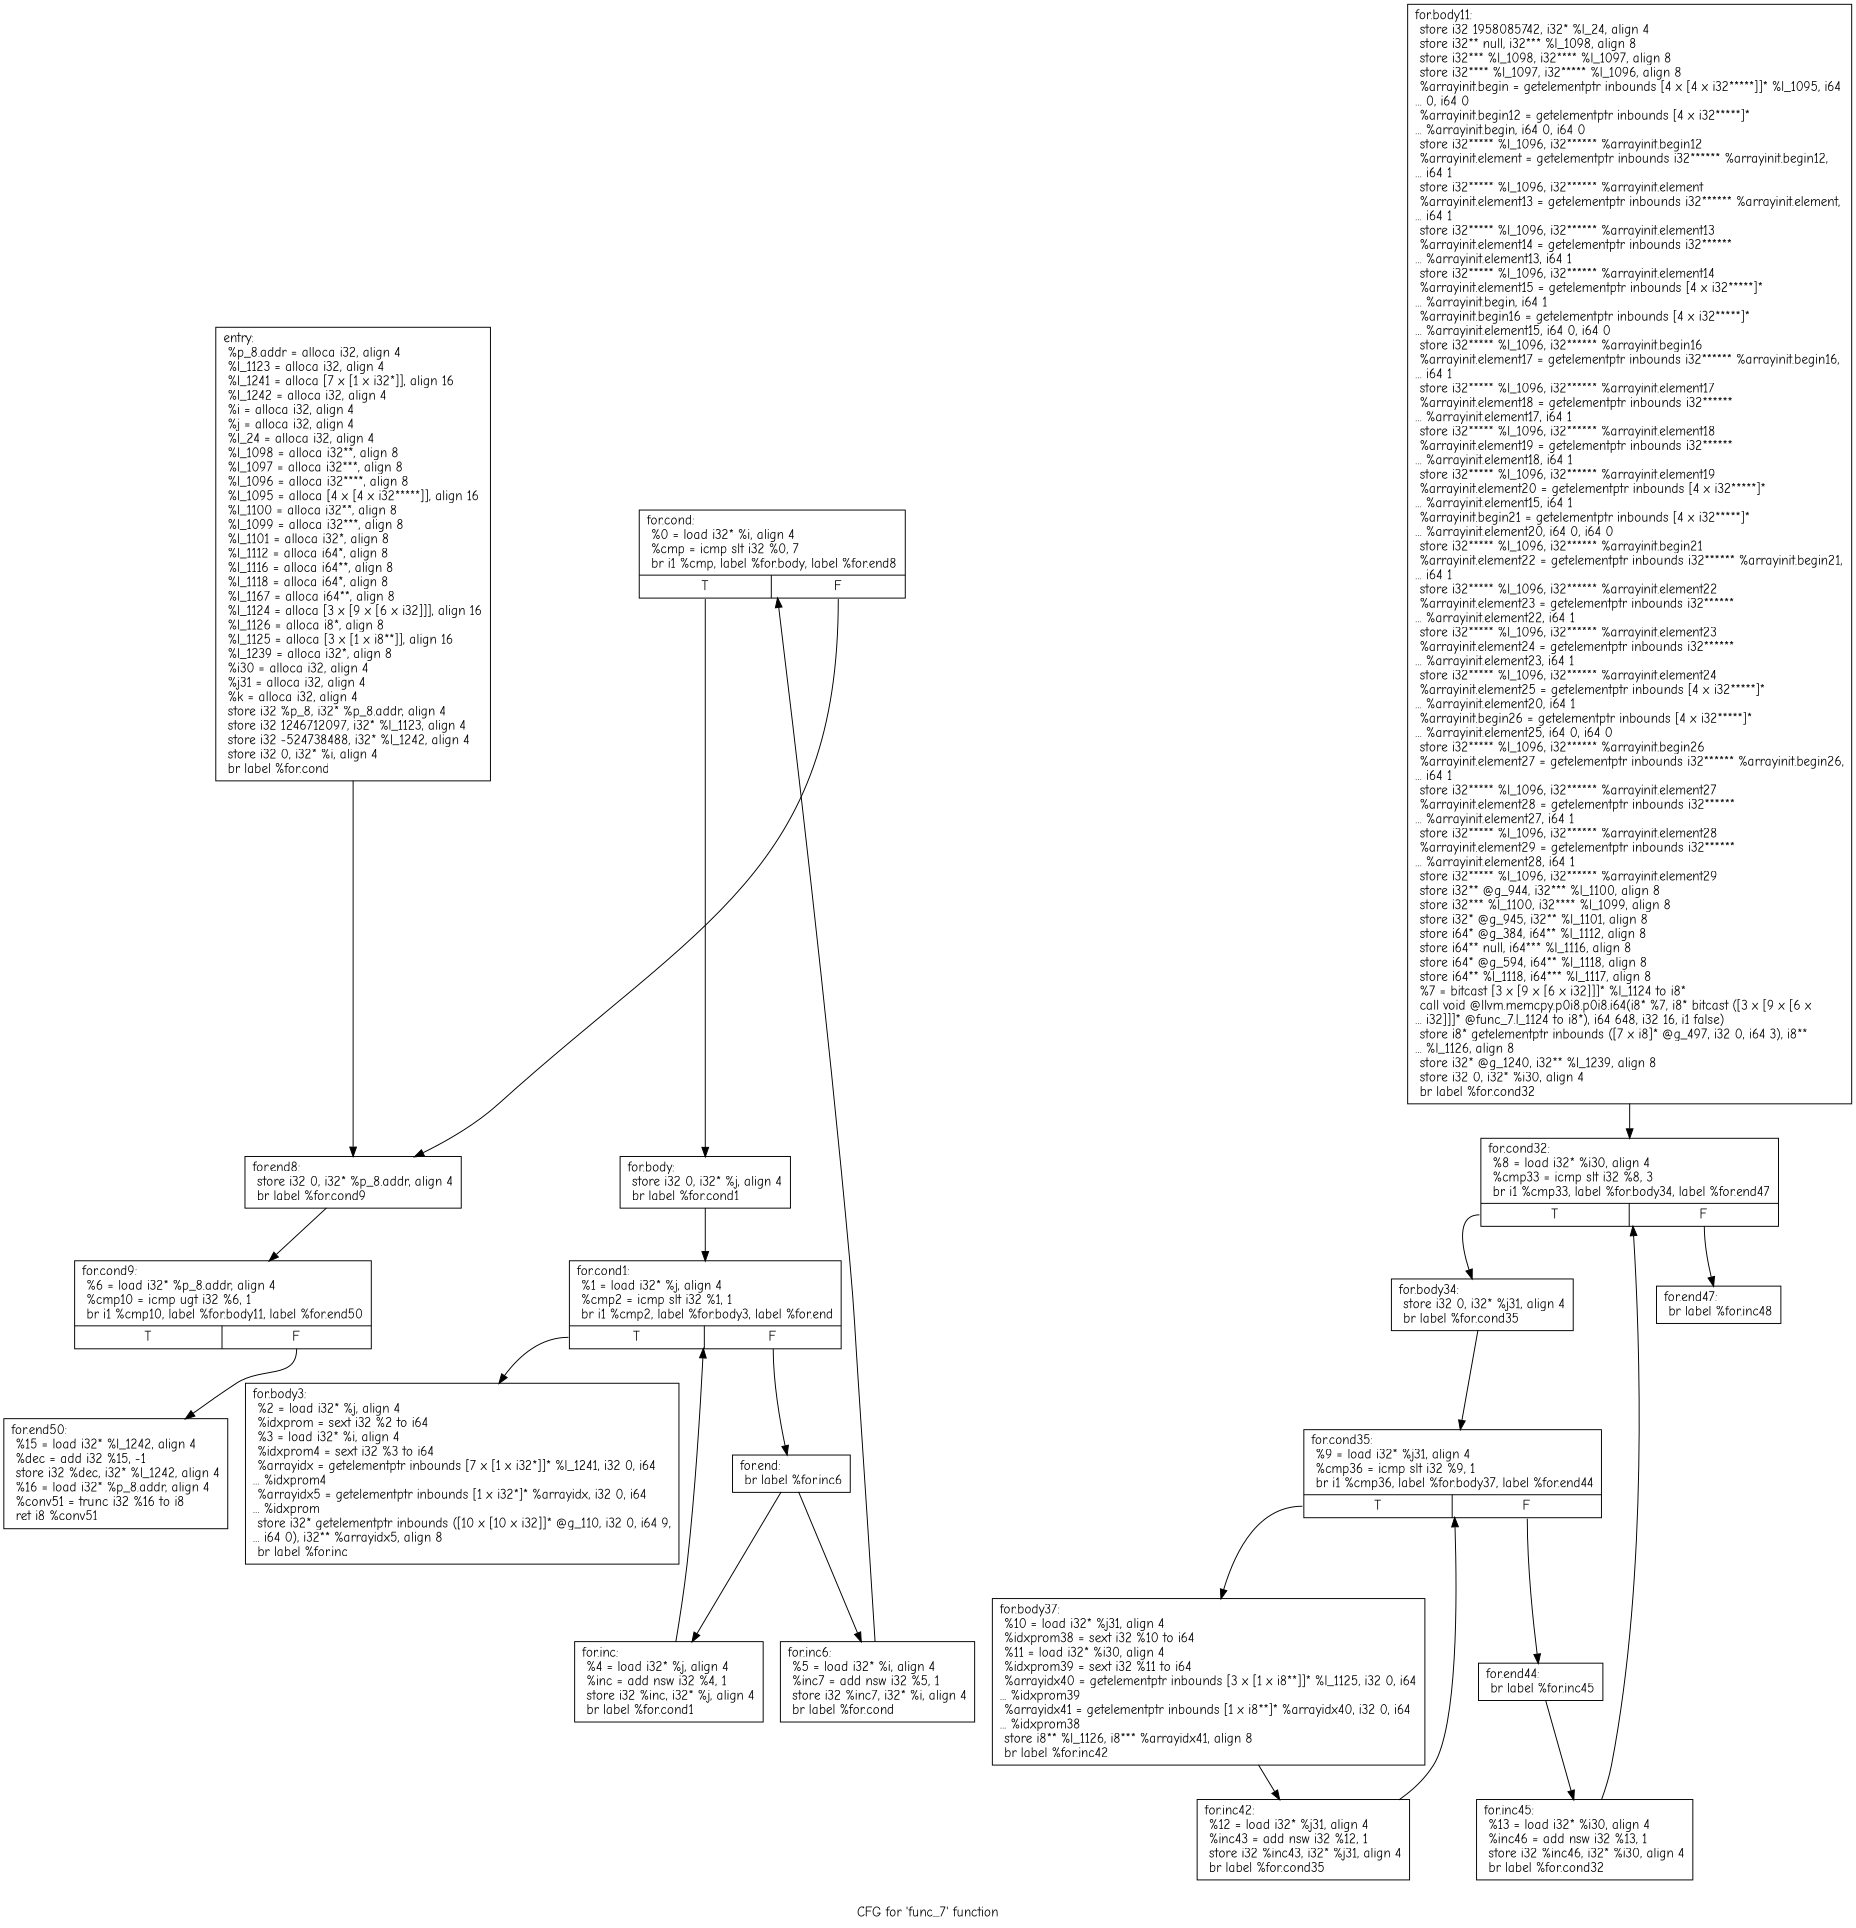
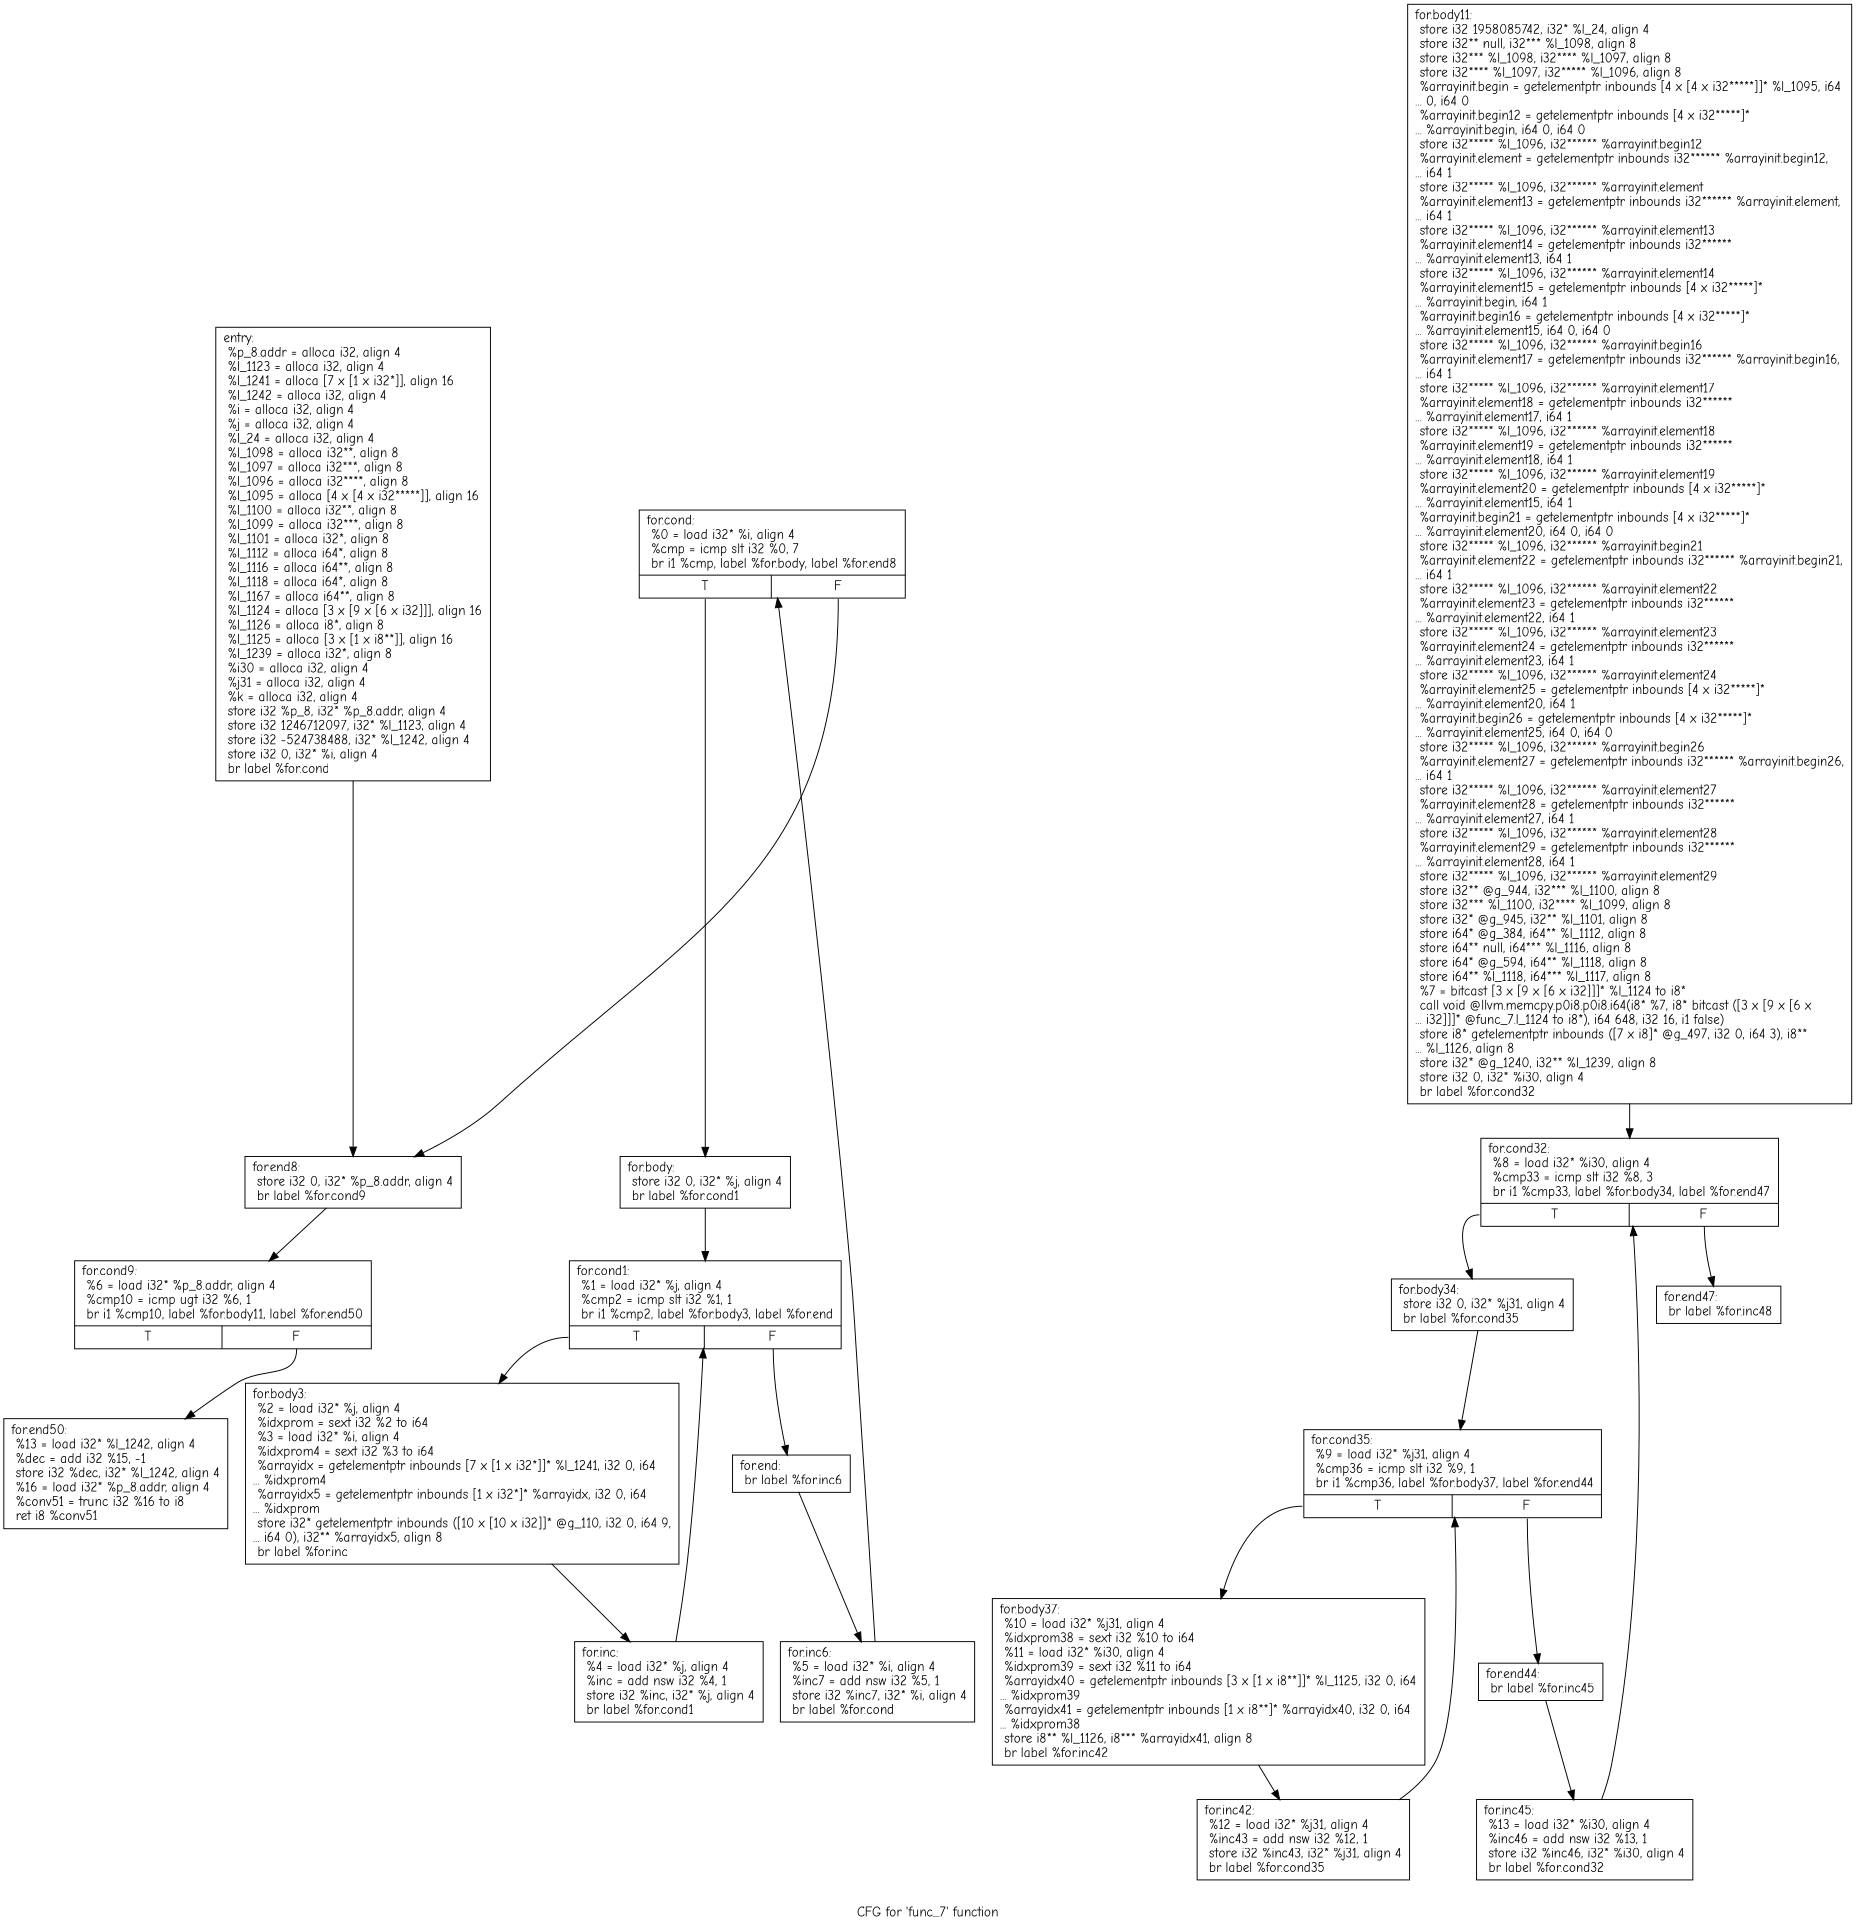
node "for.end50:": text "%15 = load i32* %l_1242, align 4" -> "%13 = load i32* %l_1242, align 4"
edge "for.end:" -> "for.inc:": now "for.body3:" -> "for.inc:"
